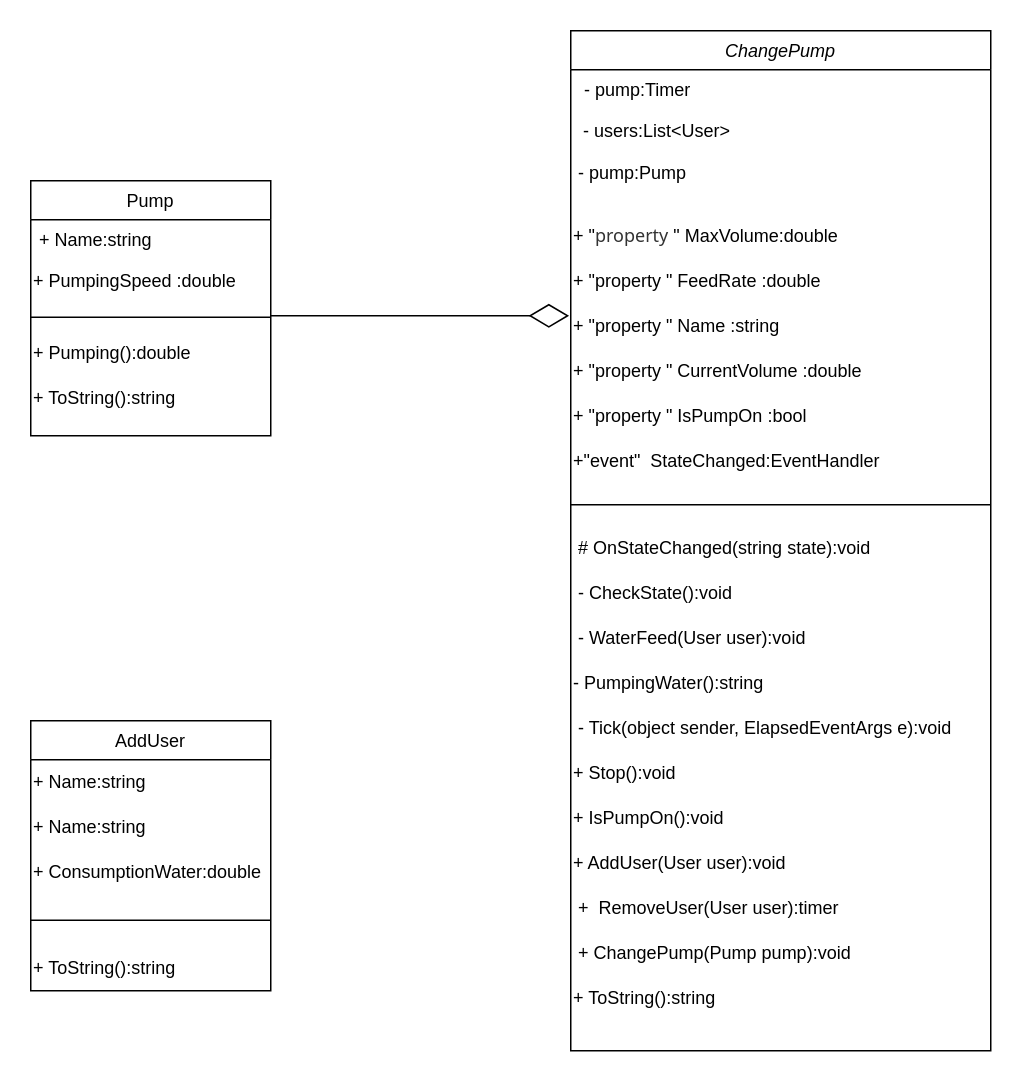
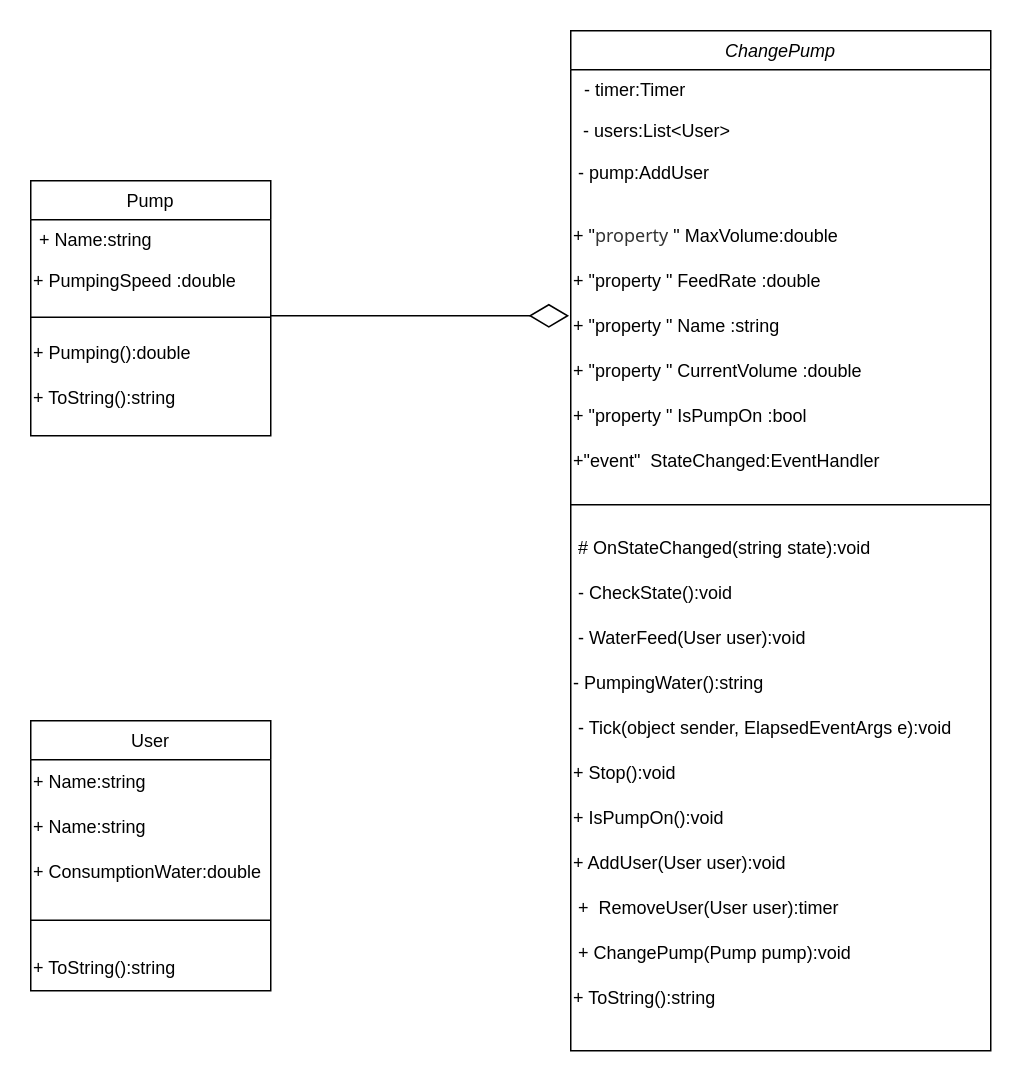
node "- pump:Timer": label "- pump:Timer" -> "- timer:Timer"
node "- pump:Pump": label "- pump:Pump" -> "- pump:AddUser"
node "AddUser": label "AddUser" -> "User"
